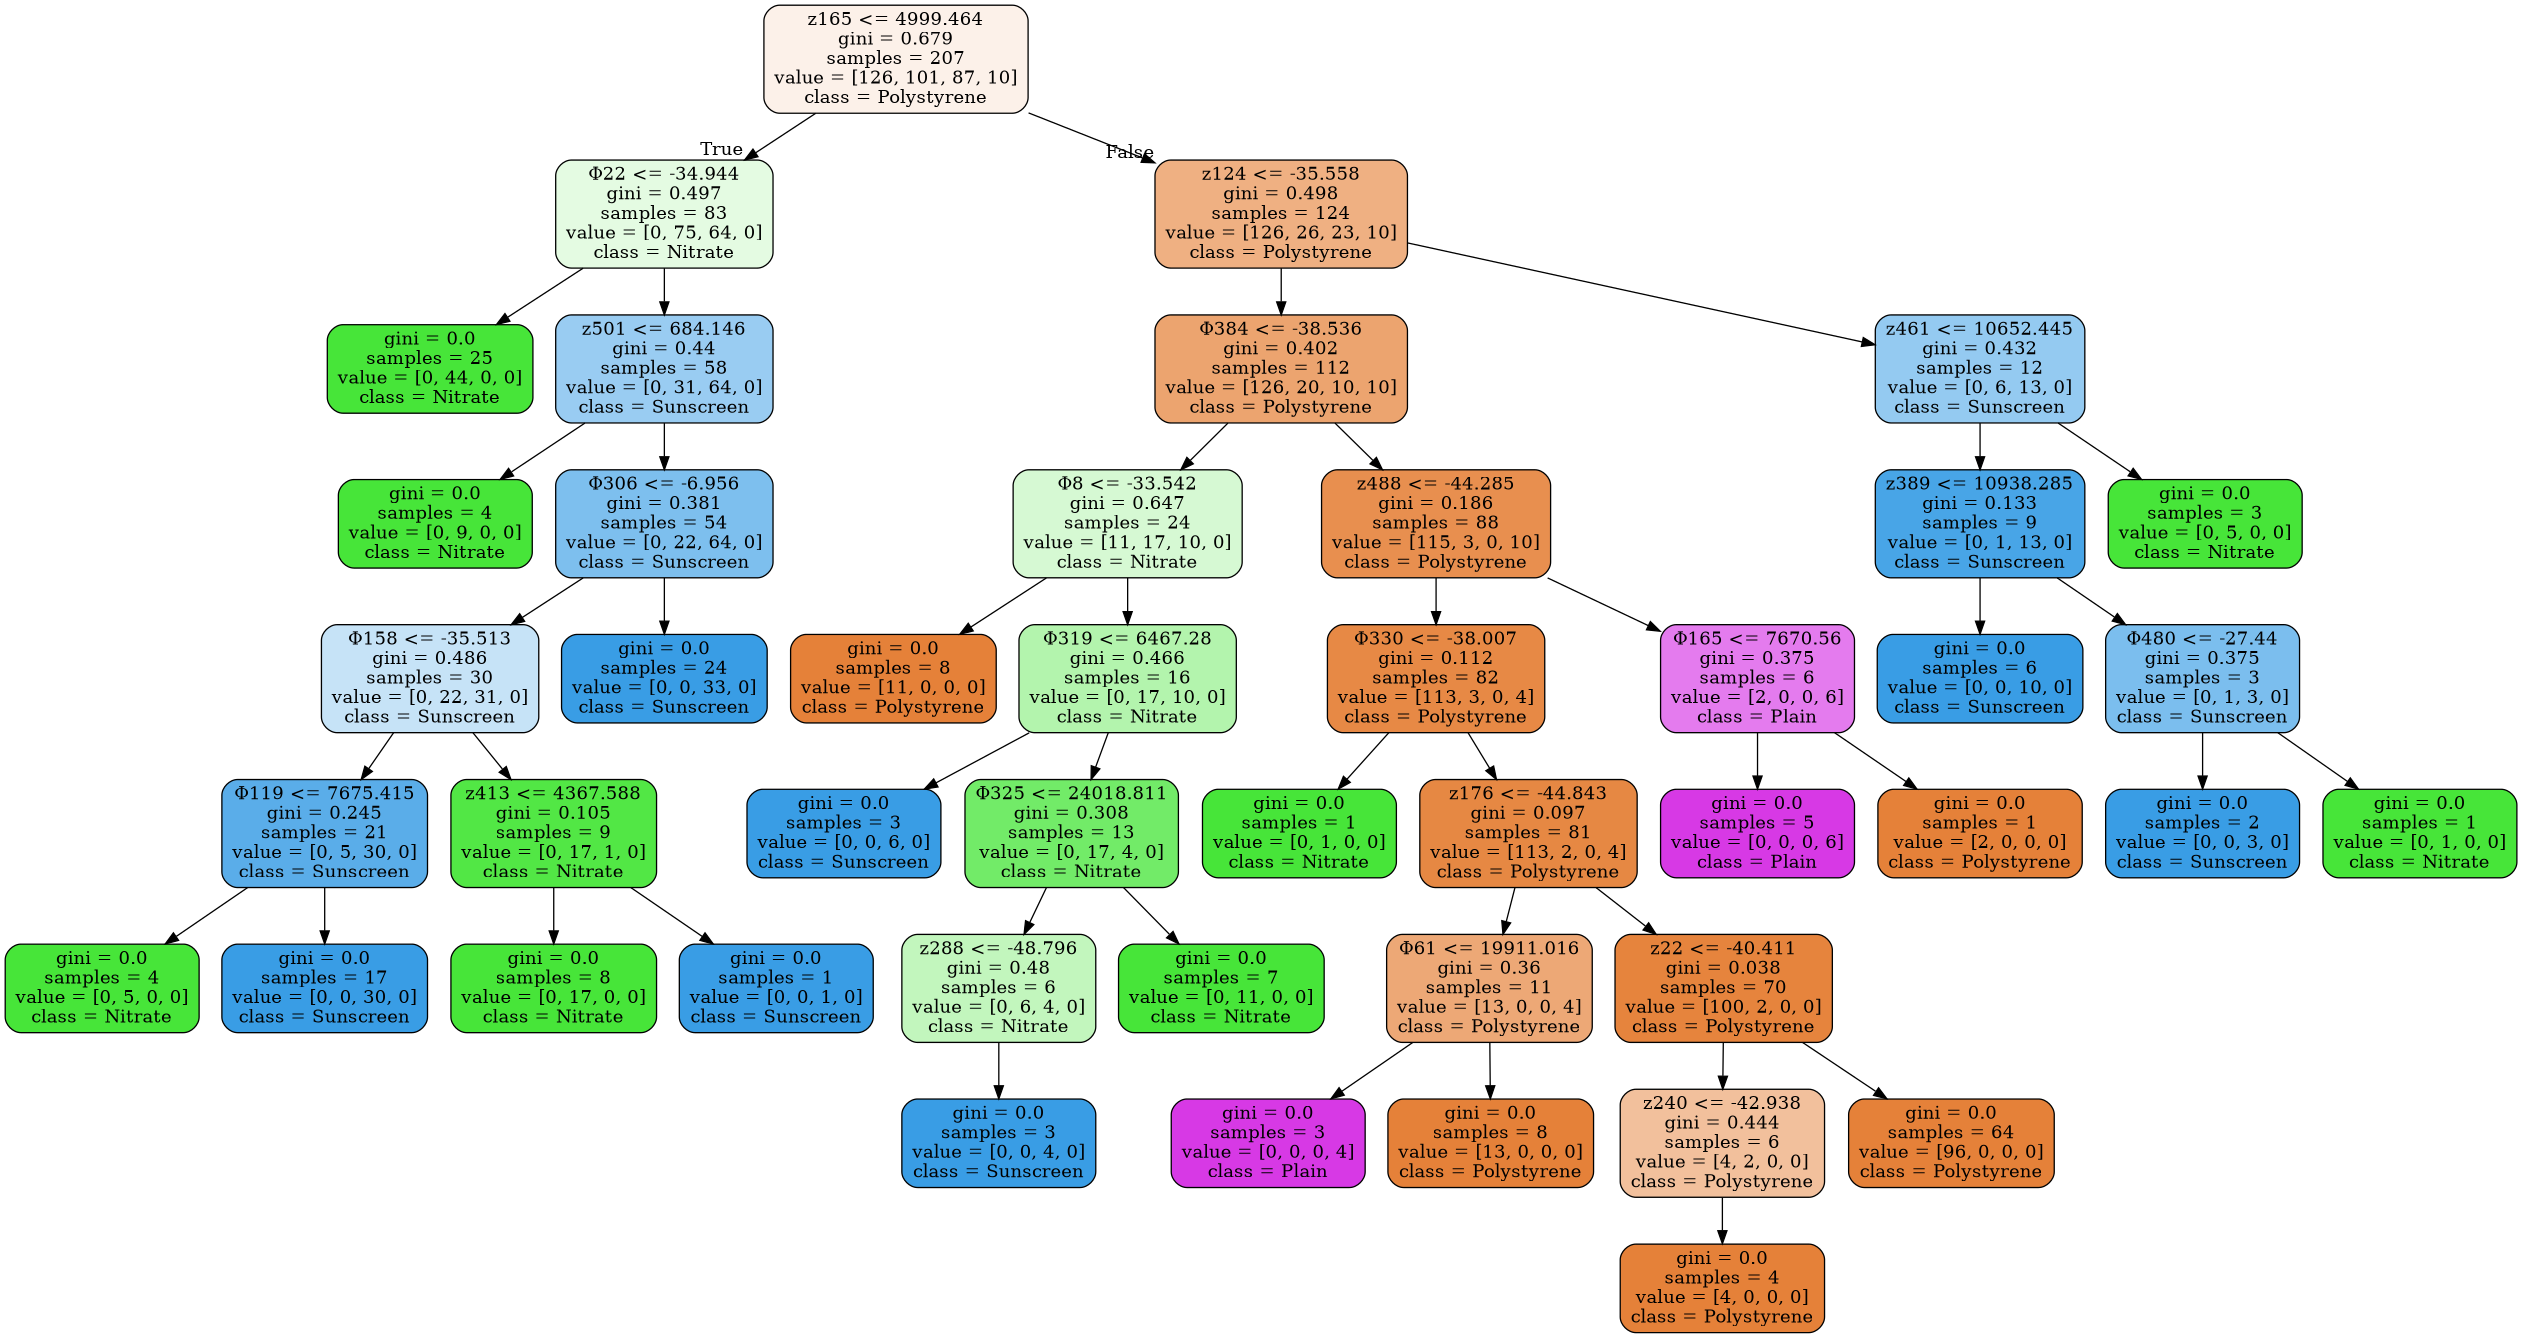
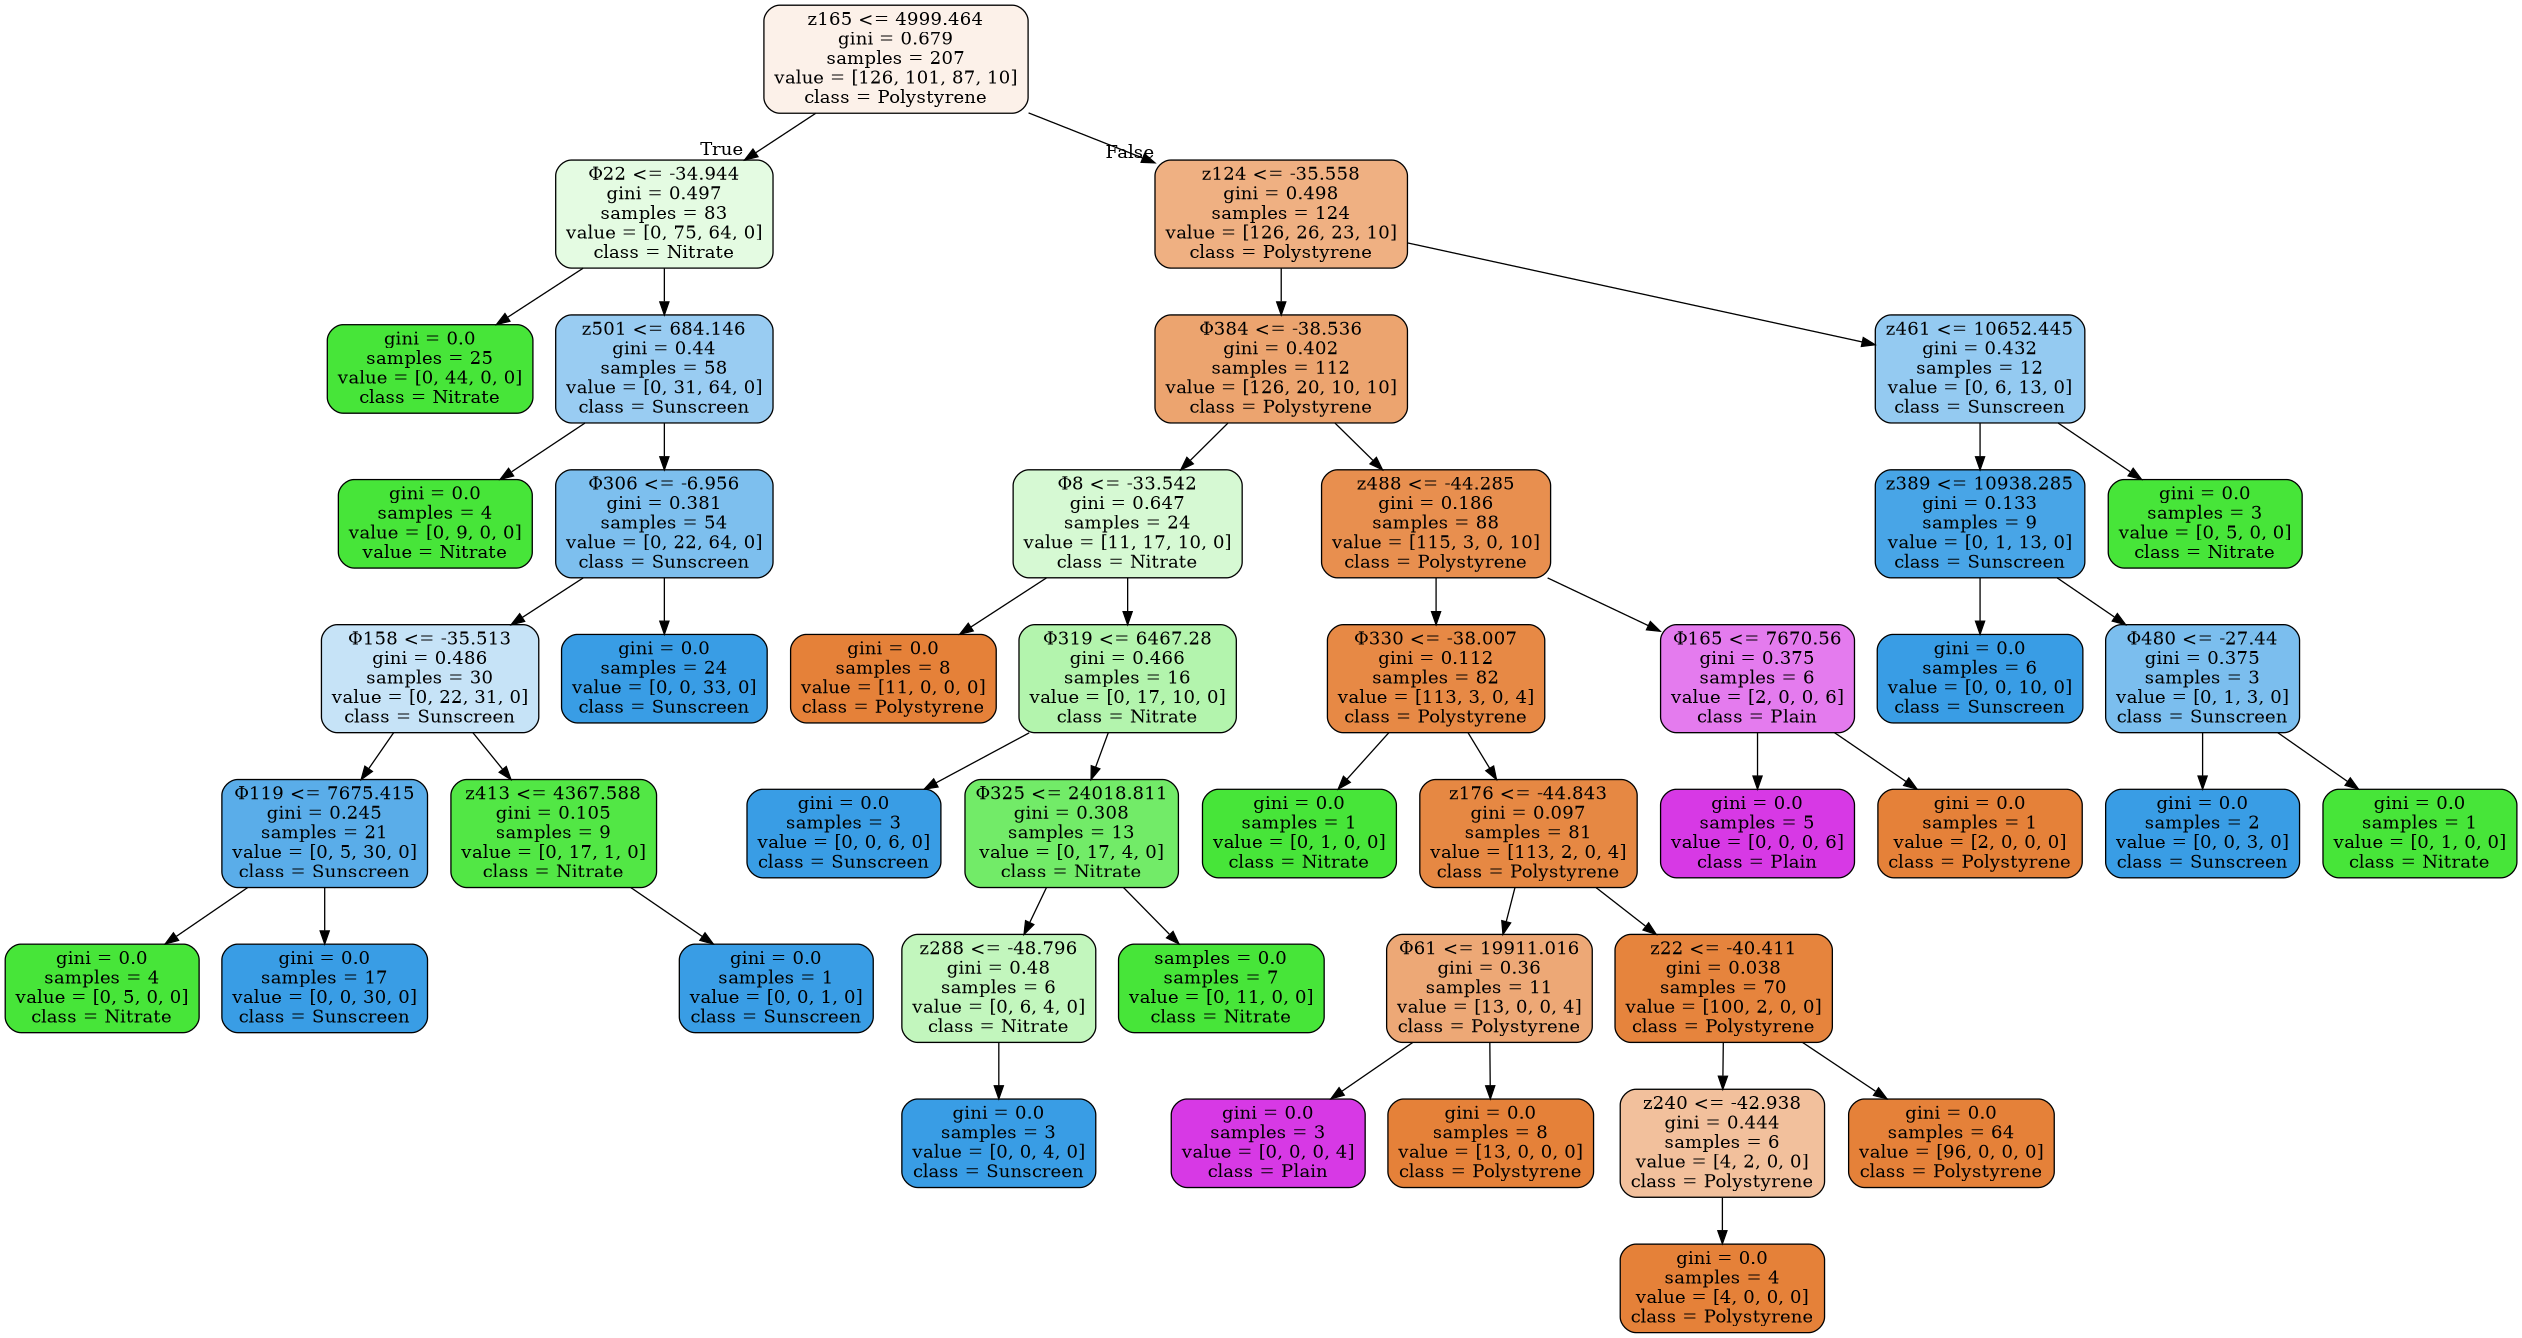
node "gini = 0.0 samples = 4 value = [0, 9, 0, 0] class = Nitrate": label "gini = 0.0 samples = 4 value = [0, 9, 0, 0] class = Nitrate" -> "gini = 0.0 samples = 4 value = [0, 9, 0, 0] value = Nitrate"
node "gini = 0.0 samples = 8 value = [0, 17, 0, 0] class = Nitrate": removed
node "gini = 0.0 samples = 7 value = [0, 11, 0, 0] class = Nitrate": label "gini = 0.0 samples = 7 value = [0, 11, 0, 0] class = Nitrate" -> "samples = 0.0 samples = 7 value = [0, 11, 0, 0] class = Nitrate"
